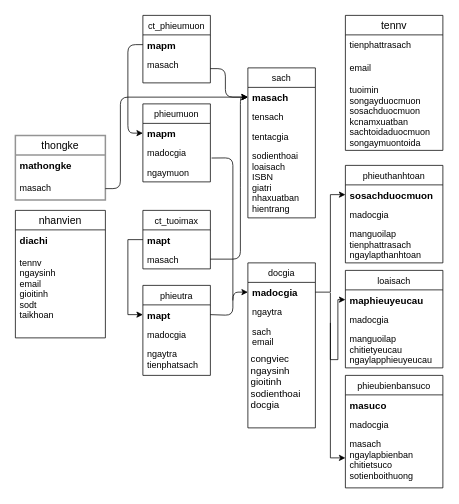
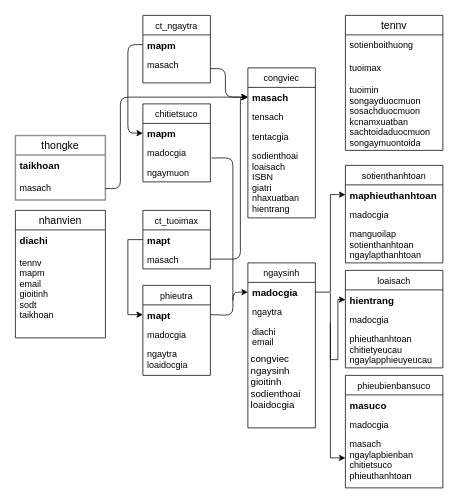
node "ct_phieumuon": label "ct_phieumuon" -> "ct_ngaytra"
node "tienphattrasach": label "tienphattrasach" -> "sotienboithuong"
node "email": label "email" -> "tuoimax"
node "sach": label "sach" -> "congviec"
node "phieumuon": label "phieumuon" -> "chitietsuco"
node "mathongke": label "mathongke" -> "taikhoan"
node "phieuthanhtoan": label "phieuthanhtoan" -> "sotienthanhtoan"
node "sosachduocmuon": label "sosachduocmuon" -> "maphieuthanhtoan"
node "manguoilap tienphattrasach ngaylapthanhtoan": label "manguoilap tienphattrasach ngaylapthanhtoan" -> "manguoilap sotienthanhtoan ngaylapthanhtoan"
node "tennv ngaysinh email gioitinh sodt taikhoan": label "tennv ngaysinh email gioitinh sodt taikhoan" -> "tennv mapm email gioitinh sodt taikhoan"
node "docgia": label "docgia" -> "ngaysinh"
node "maphieuyeucau": label "maphieuyeucau" -> "hientrang"
node "sach email": label "sach email" -> "diachi email"
node "manguoilap chitietyeucau ngaylapphieuyeucau": label "manguoilap chitietyeucau ngaylapphieuyeucau" -> "phieuthanhtoan chitietyeucau ngaylapphieuyeucau"
node "ngaytra tienphatsach": label "ngaytra tienphatsach" -> "ngaytra loaidocgia"
node "congviec ngaysinh gioitinh sodienthoai docgia": label "congviec ngaysinh gioitinh sodienthoai docgia" -> "congviec ngaysinh gioitinh sodienthoai loaidocgia"
node "masach ngaylapbienban chitietsuco sotienboithuong": label "masach ngaylapbienban chitietsuco sotienboithuong" -> "masach ngaylapbienban chitietsuco phieuthanhtoan"
